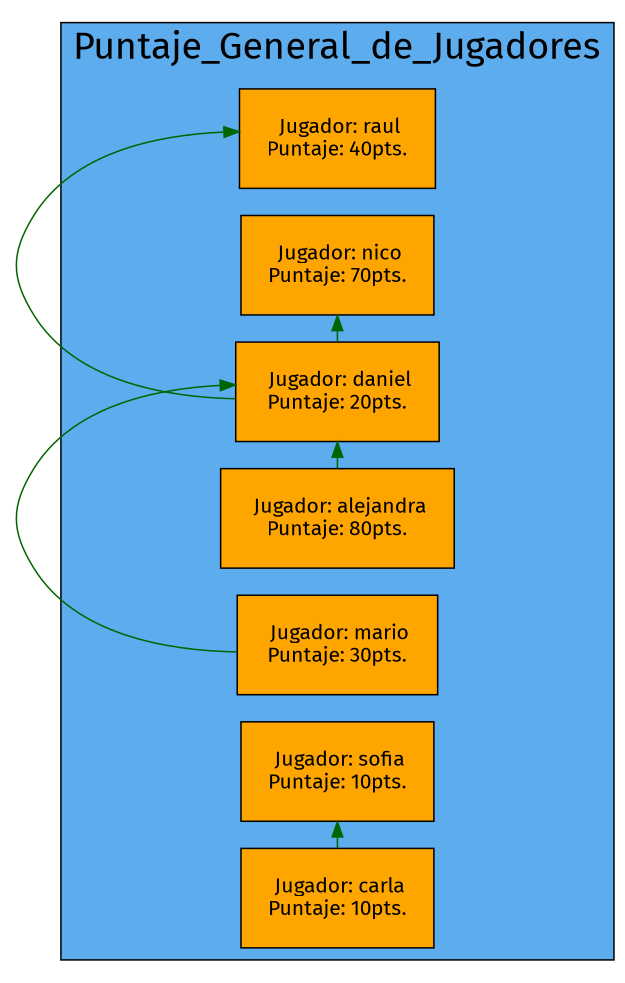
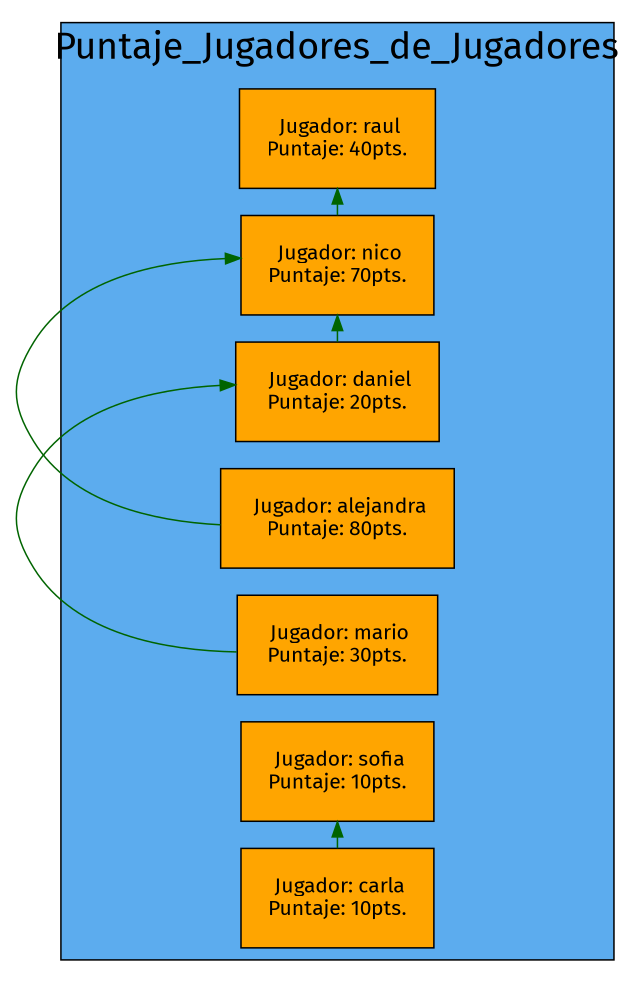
cluster "Puntaje_General_de_Jugadores": label "Puntaje_General_de_Jugadores" -> "Puntaje_Jugadores_de_Jugadores"
edge "Jugador: raul Puntaje: 40pts." -- "Jugador: daniel Puntaje: 20pts.": now "Jugador: raul Puntaje: 40pts." -- "Jugador: nico Puntaje: 70pts."
edge "Jugador: daniel Puntaje: 20pts." -- "Jugador: alejandra Puntaje: 80pts.": now "Jugador: nico Puntaje: 70pts." -- "Jugador: alejandra Puntaje: 80pts."
